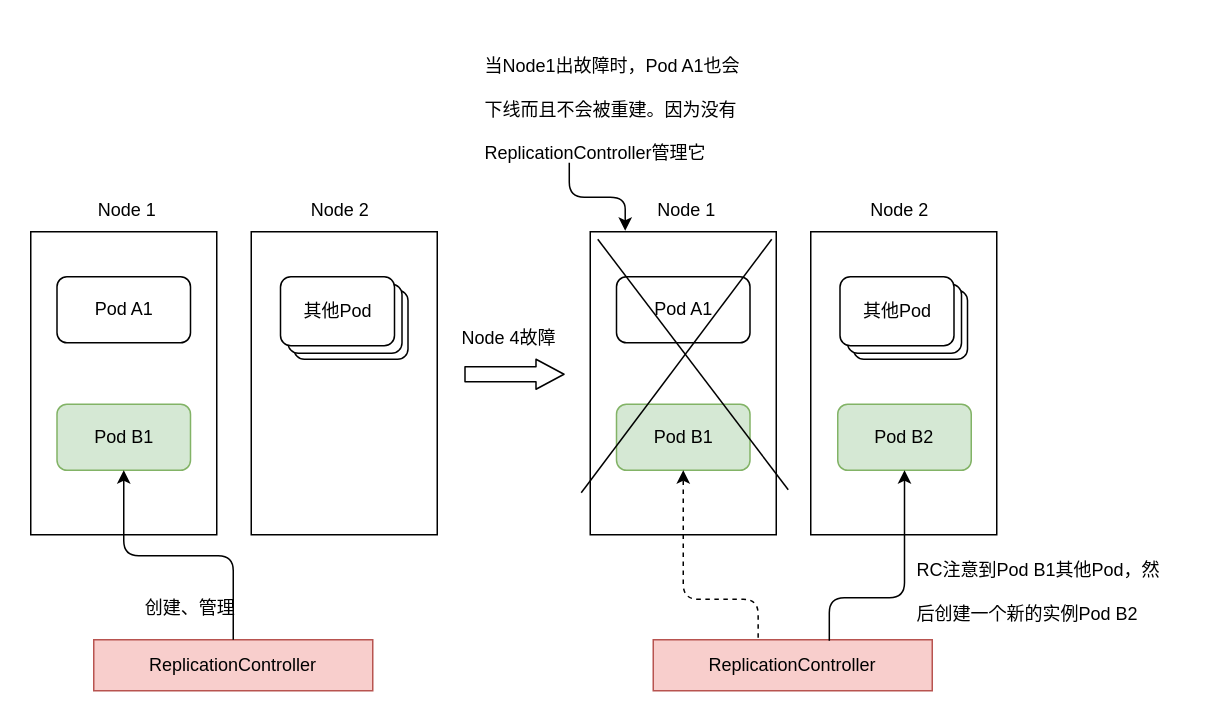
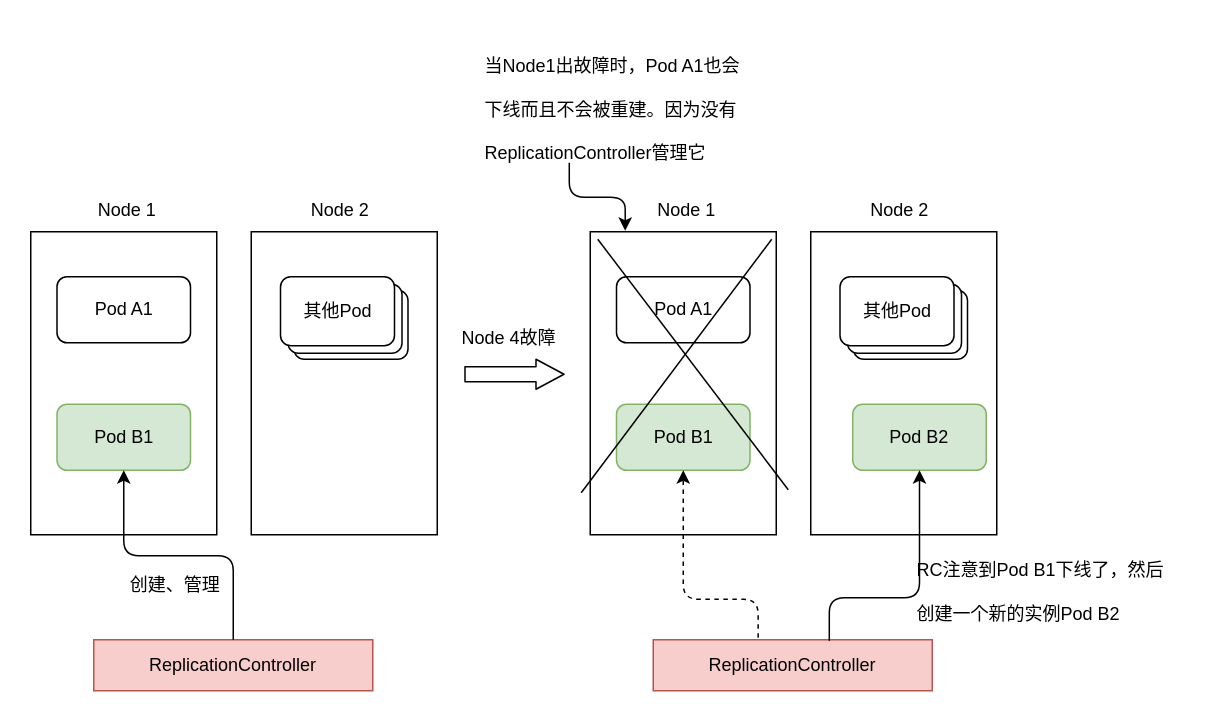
node "Pod B2": moved (905, 437) -> (920, 437)
node "RC注意到Pod B1其他Pod，然后创建一个新的实例Pod B2": label "RC注意到Pod B1其他Pod，然后创建一个新的实例Pod B2" -> "RC注意到Pod B1下线了，然后创建一个新的实例Pod B2"
node "创建、管理": moved (191, 608) -> (176, 586)
